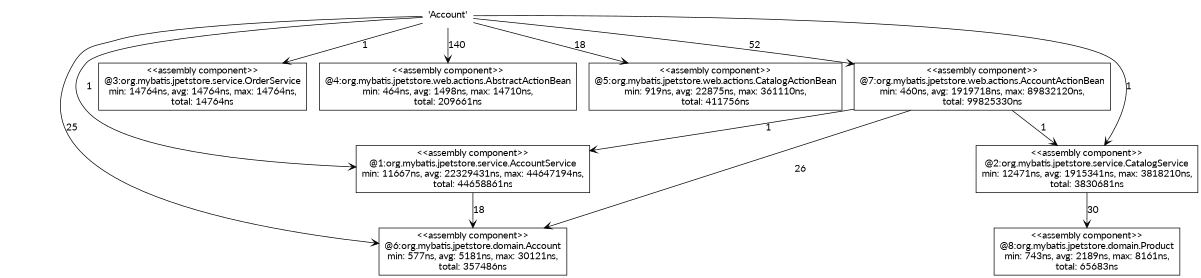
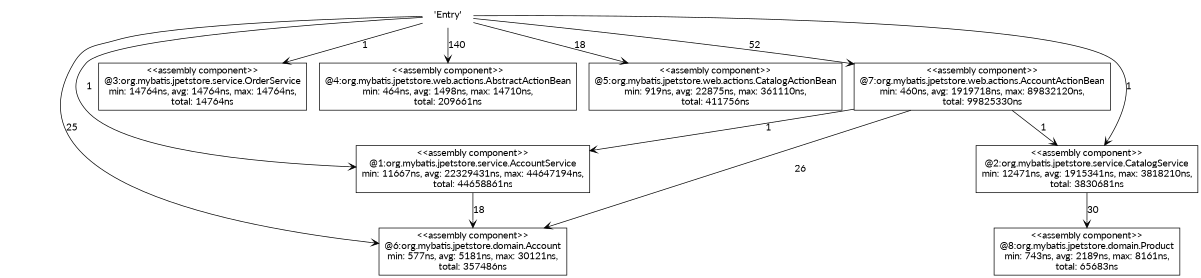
node "'Account'": label "'Account'" -> "'Entry'"
